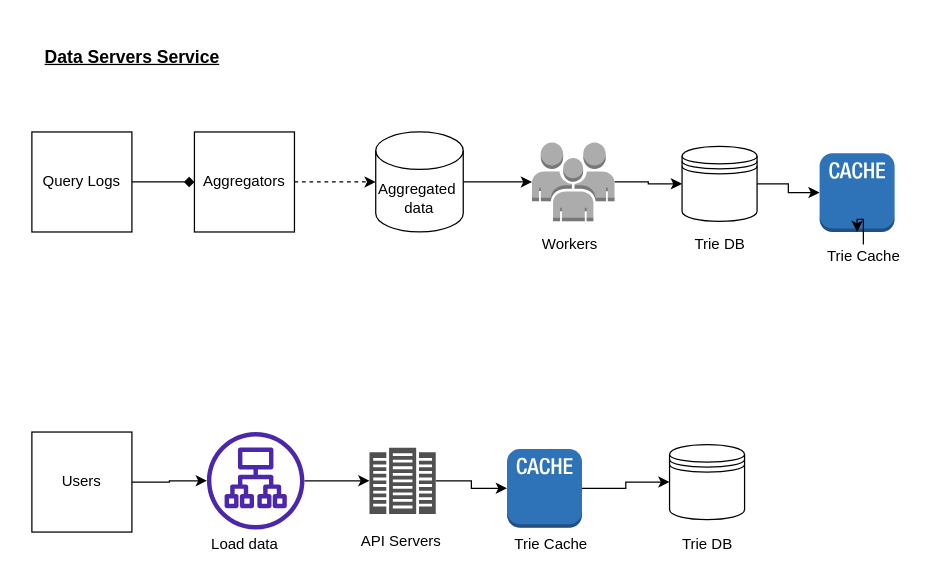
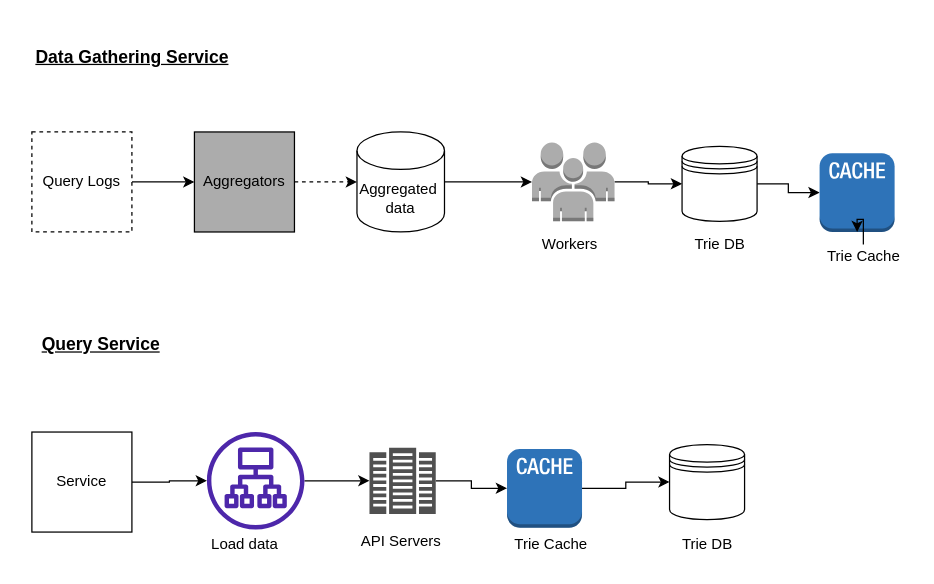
node "Data Servers Service": label "Data Servers Service" -> "Data Gathering Service"
node "Query Logs": style solid -> dashed
edge "Query Logs" -> "Aggregators": arrowhead diamond -> classic
node "Aggregators": fillcolor #ffffff -> #acacac
node "Aggregated data": moved (419, 182) -> (401, 182)
node "Query Service": added
node "Users": label "Users" -> "Service"
